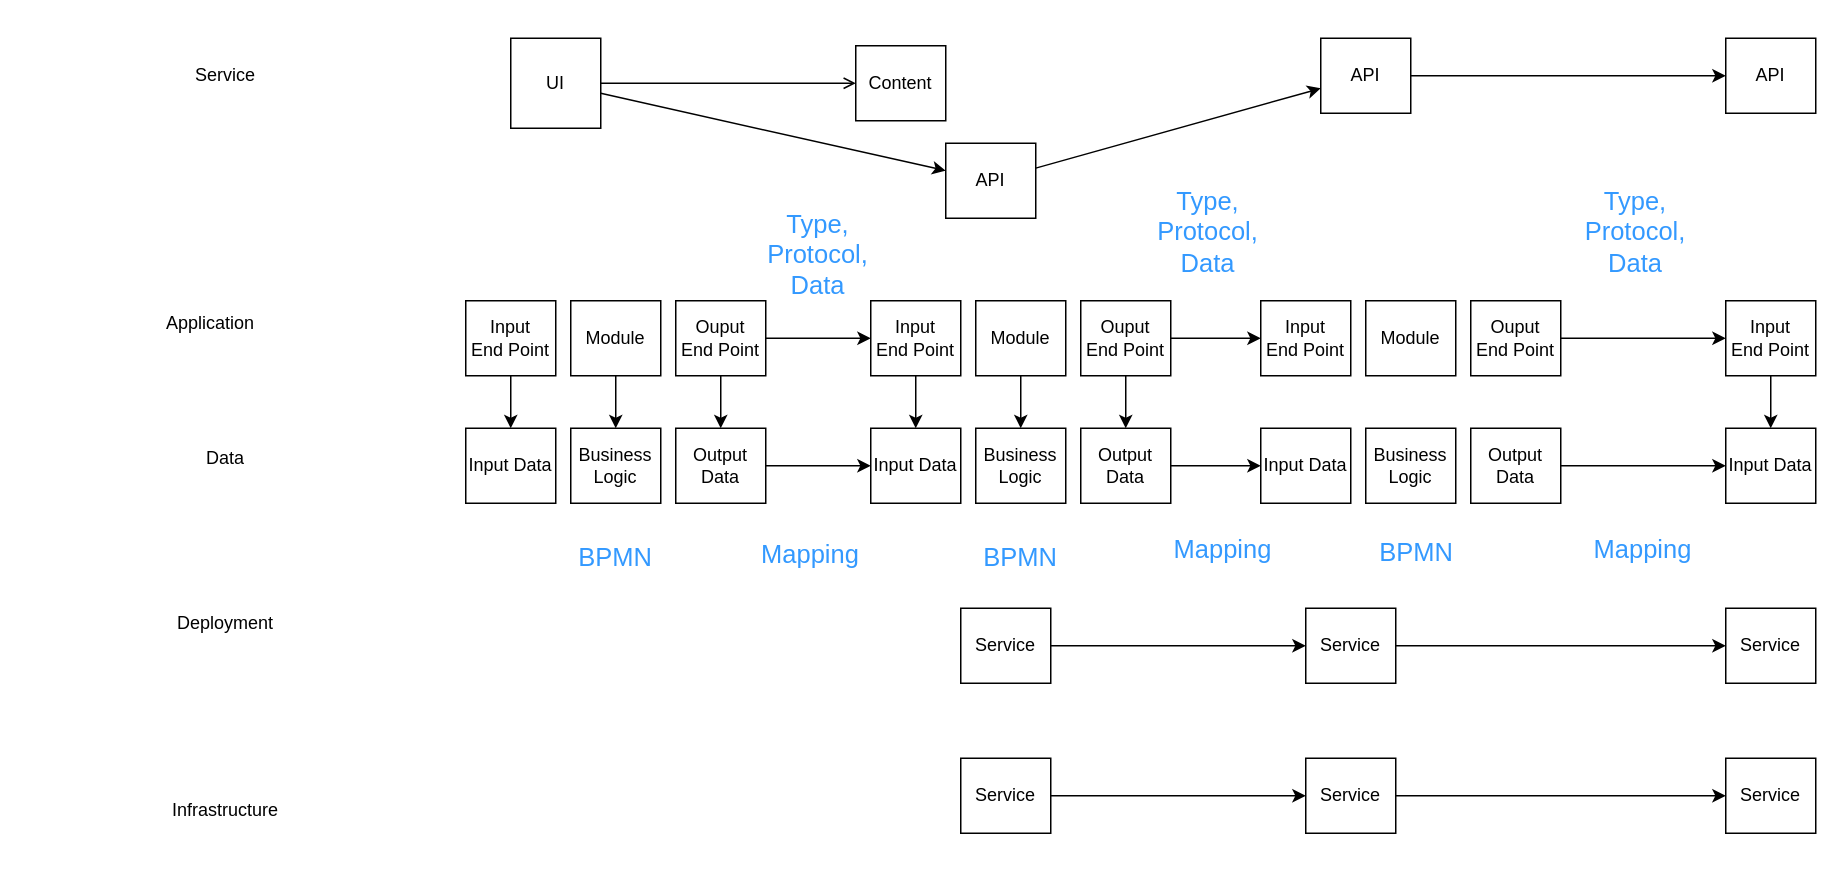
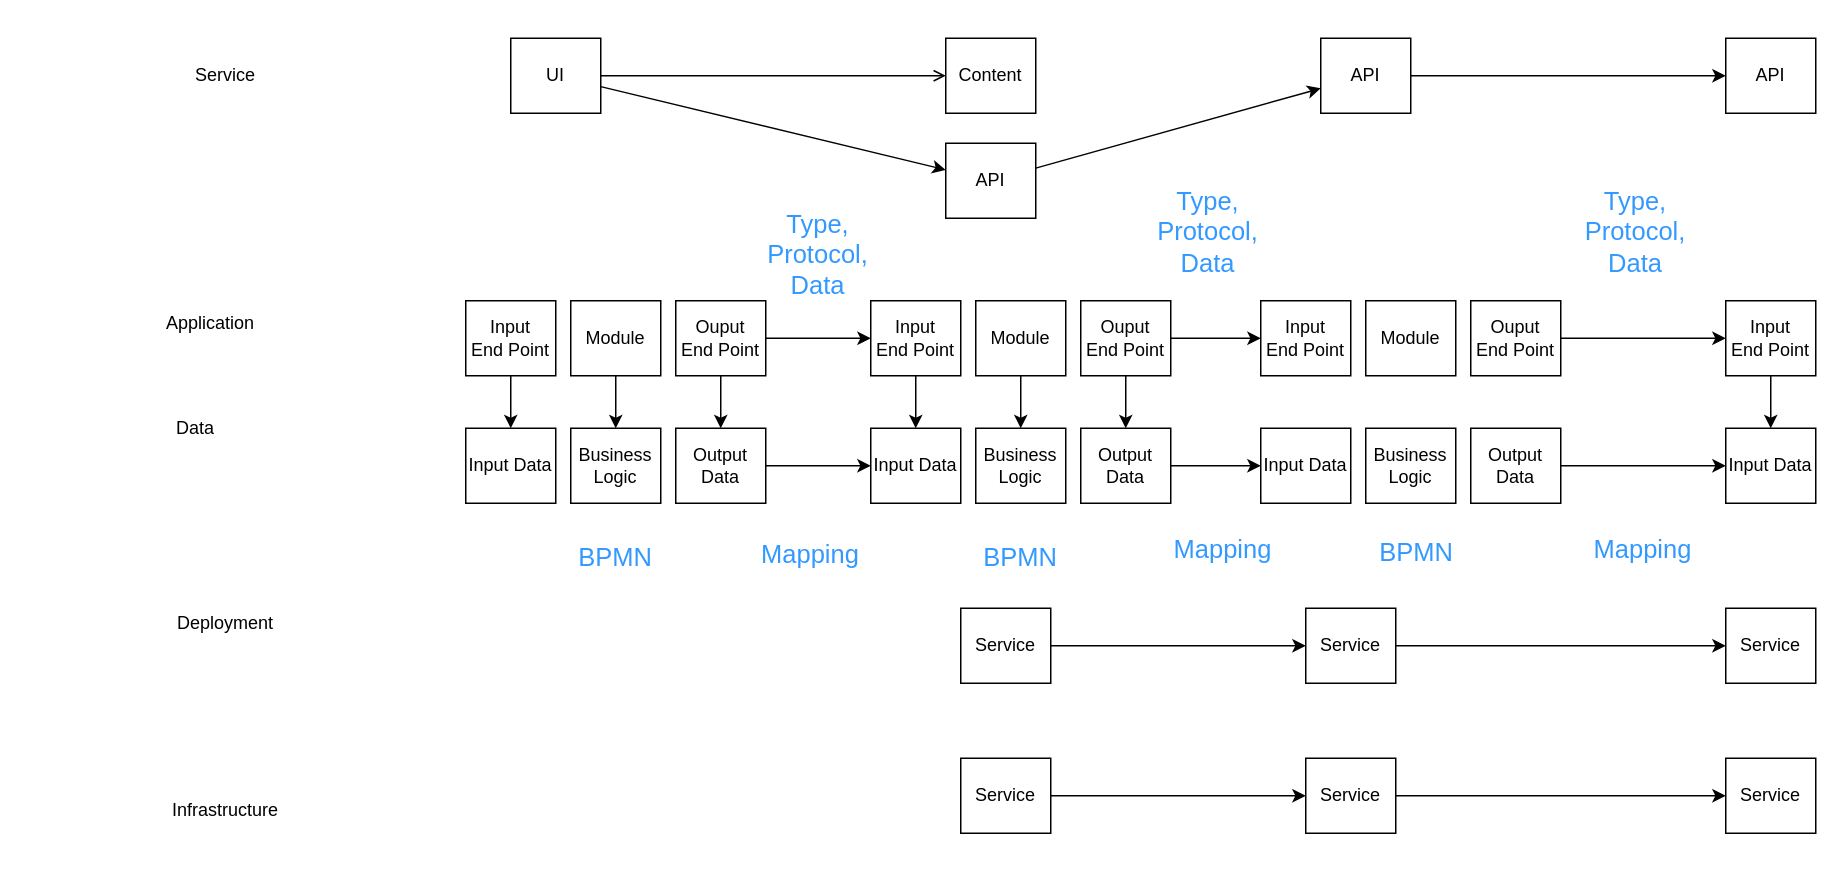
node "UI": size 90x90 -> 90x75
node "Content": moved (901, 83) -> (991, 76)
node "Data": moved (226, 458) -> (196, 428)
